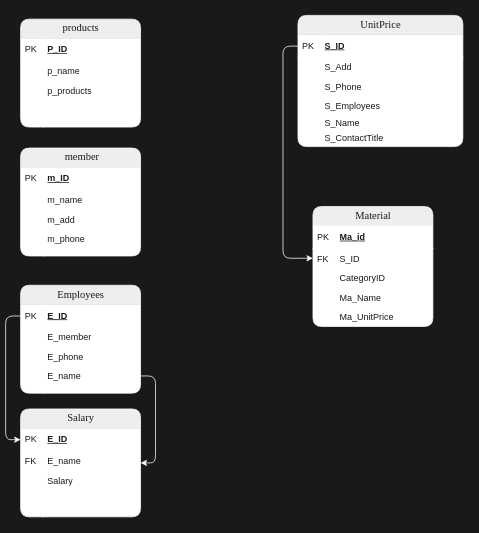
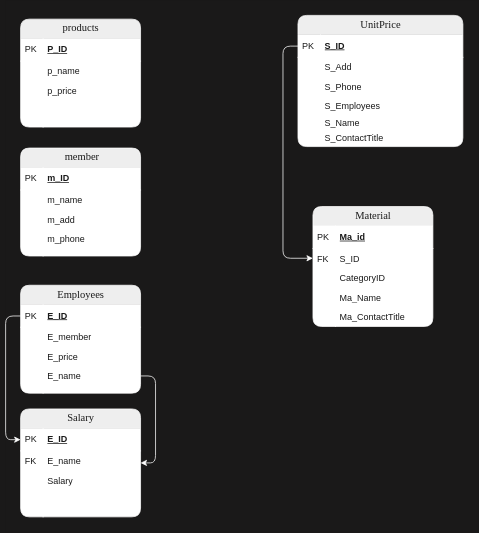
node "p_products": label "p_products" -> "p_price"
node "Ma_UnitPrice": label "Ma_UnitPrice" -> "Ma_ContactTitle"
node "E_phone": label "E_phone" -> "E_price"
